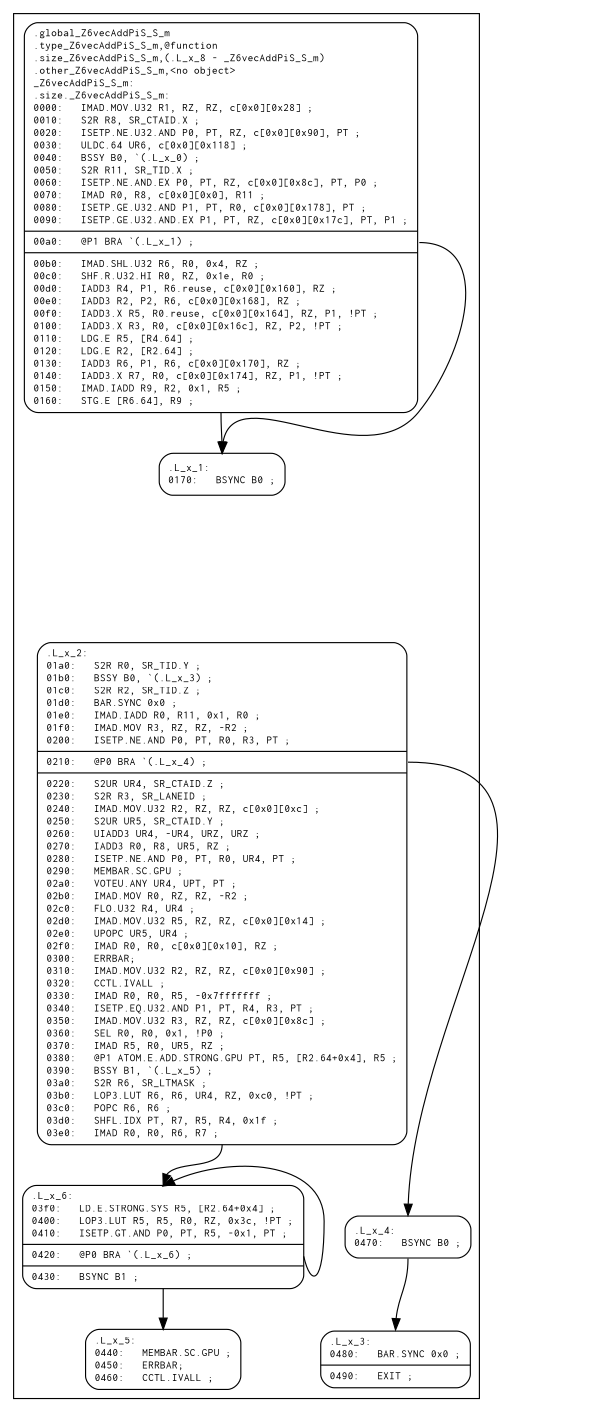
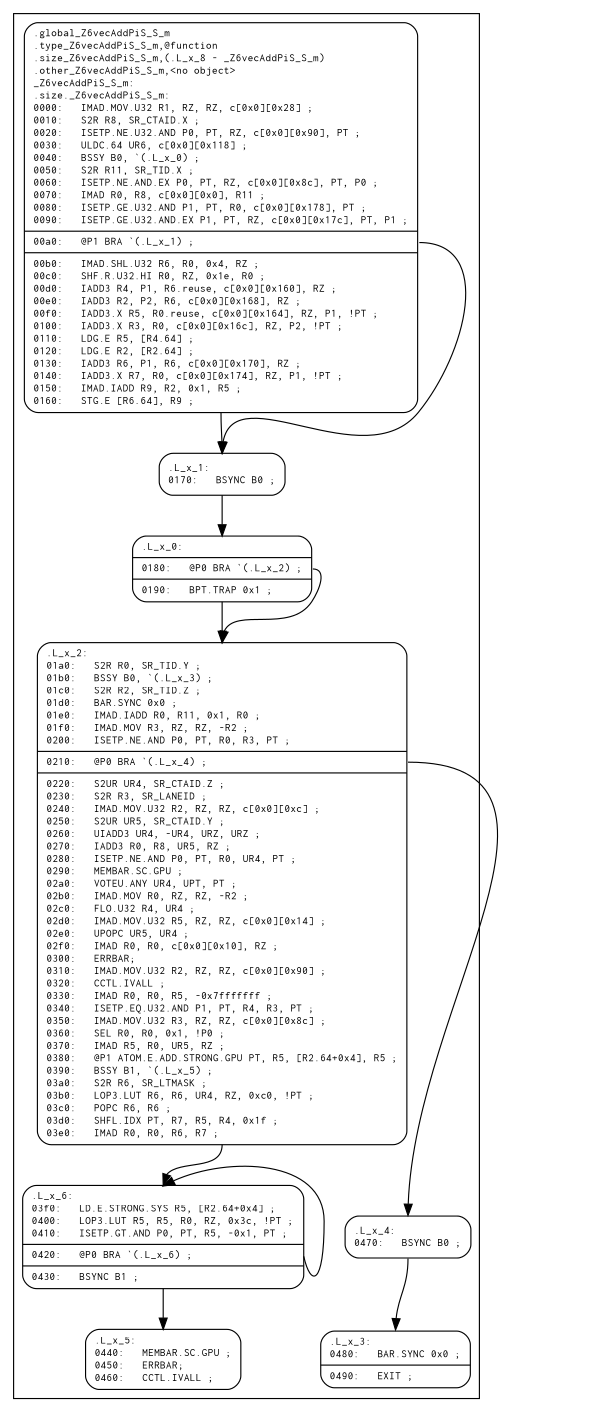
node ".L_x_0:": added
